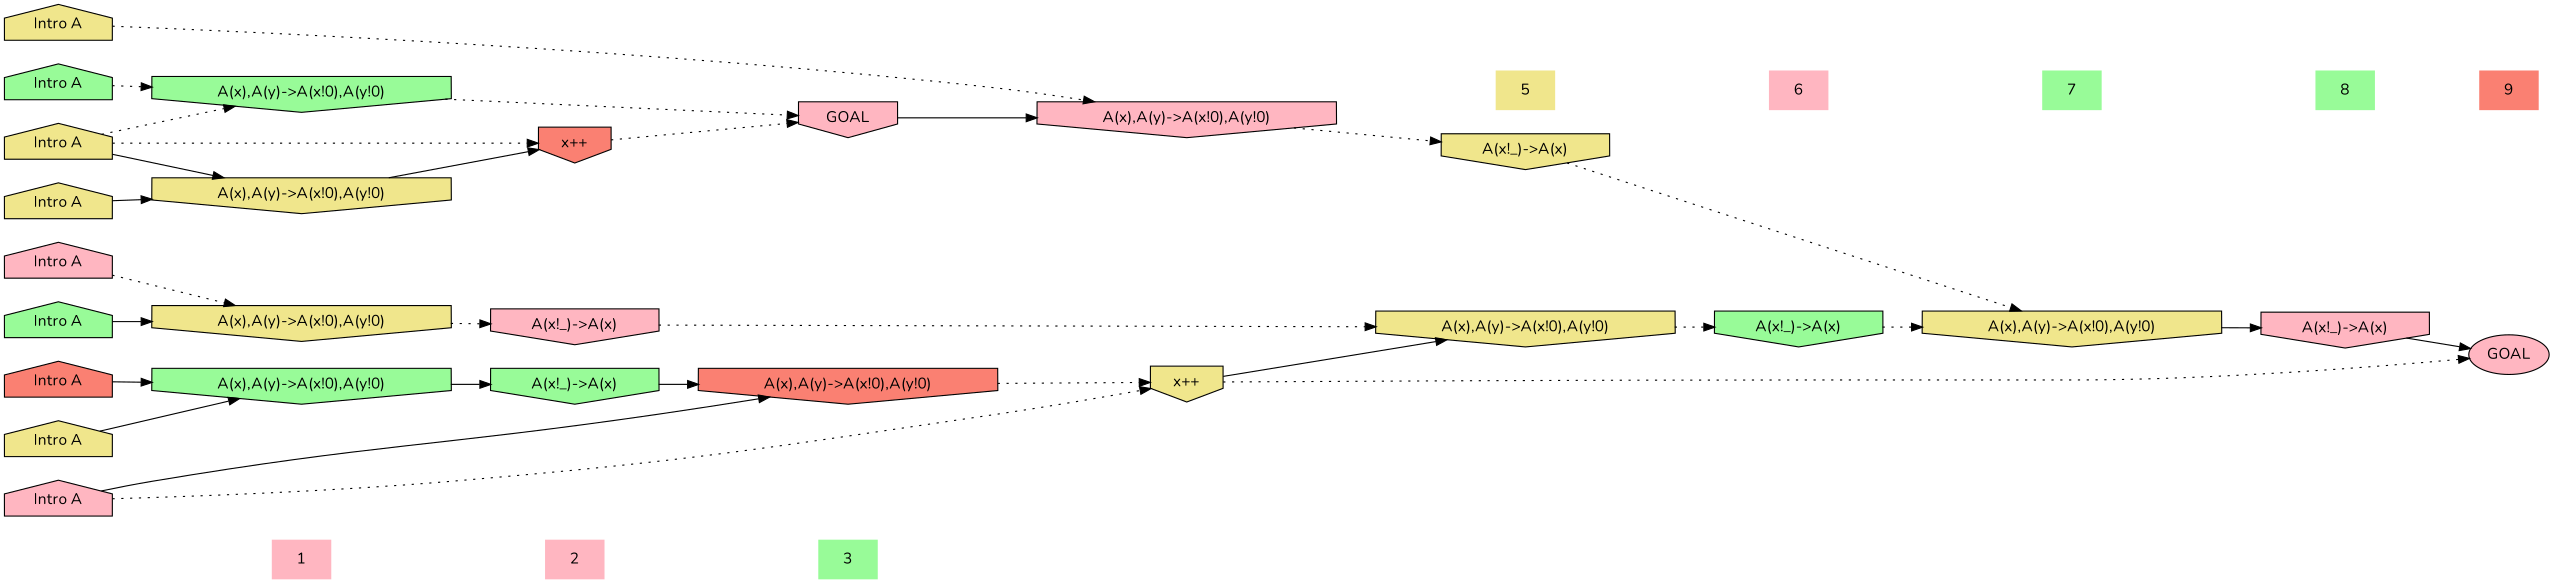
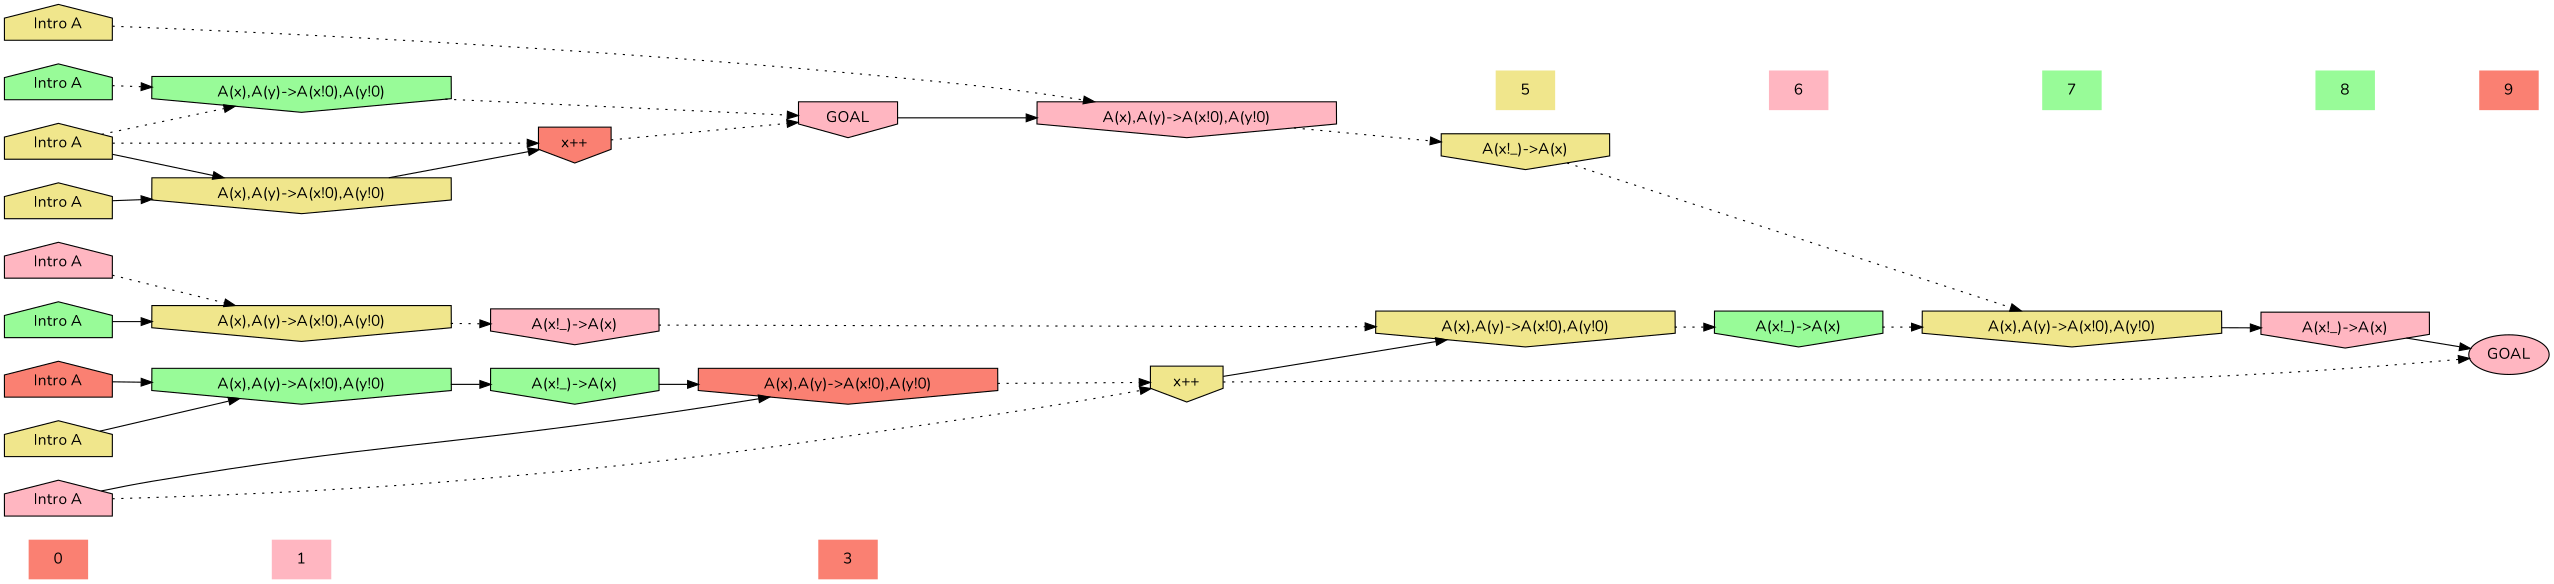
node "0": added
node "2": removed
node "3": fillcolor palegreen -> salmon
